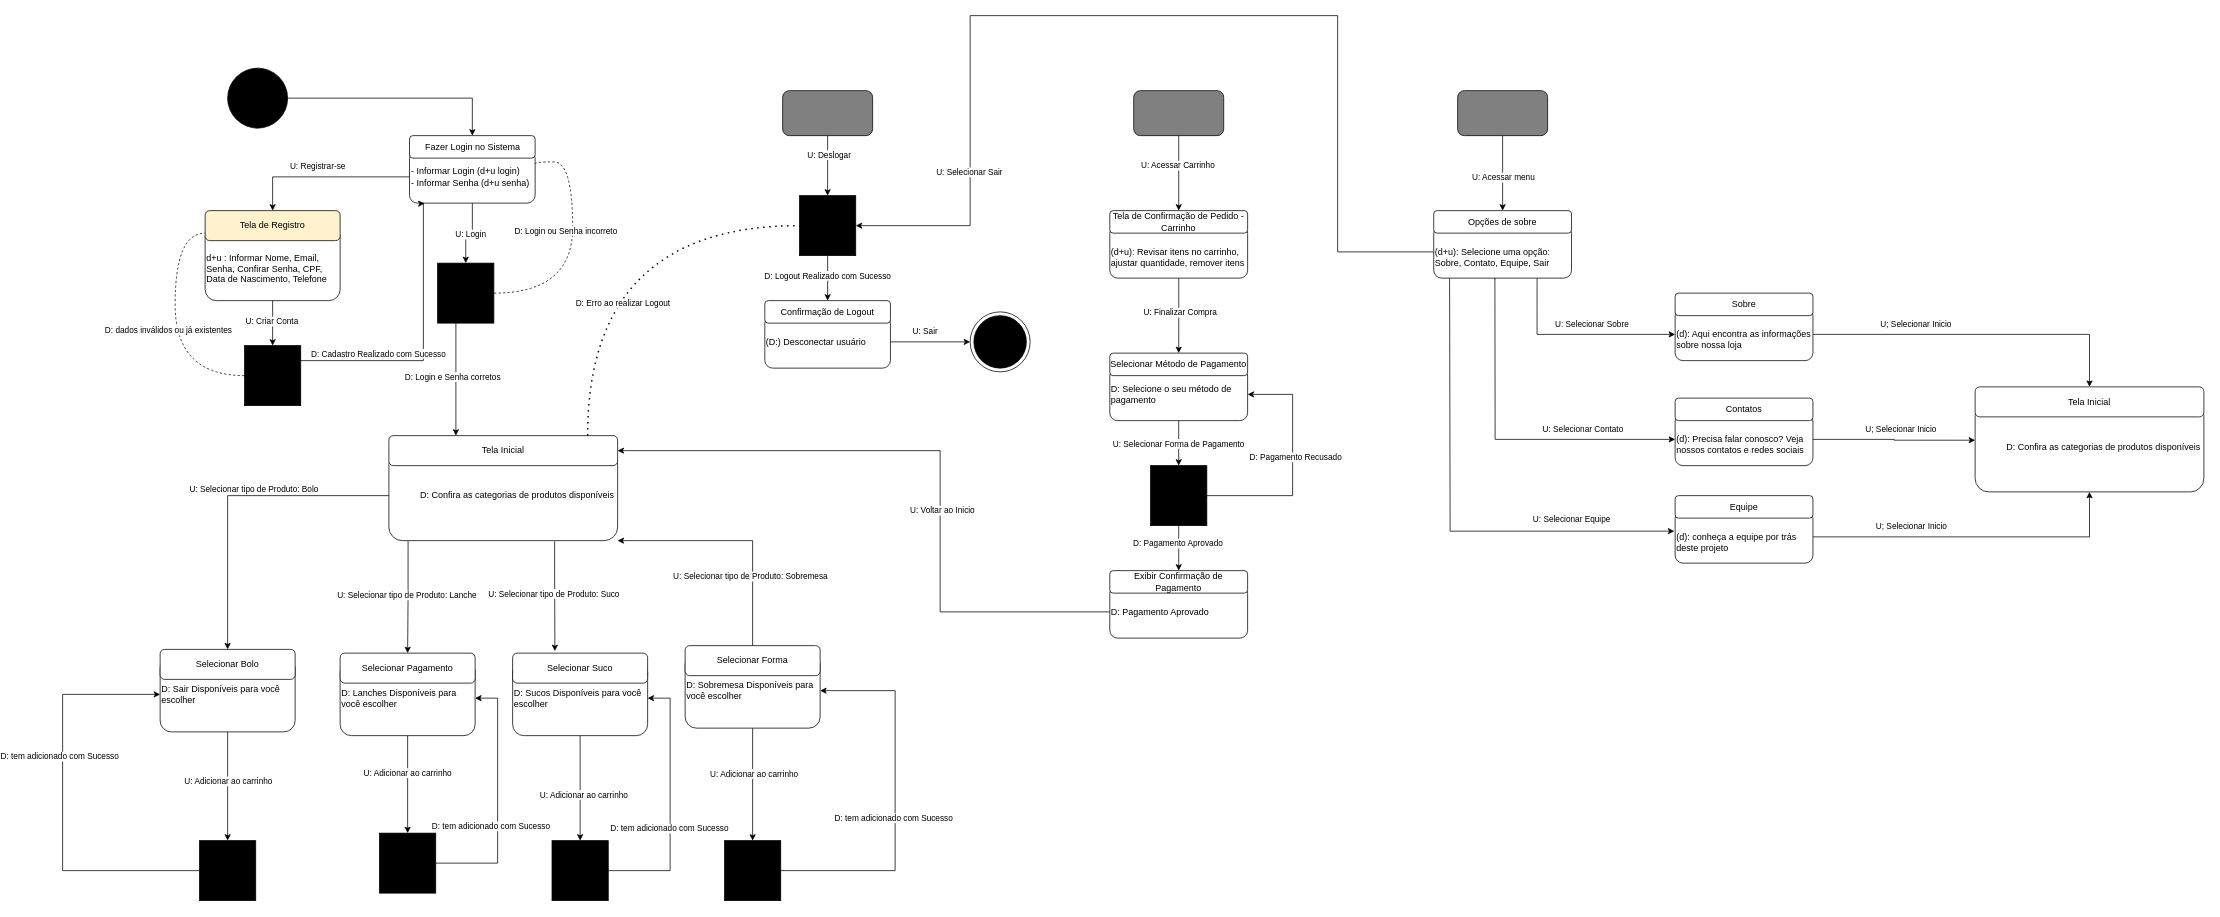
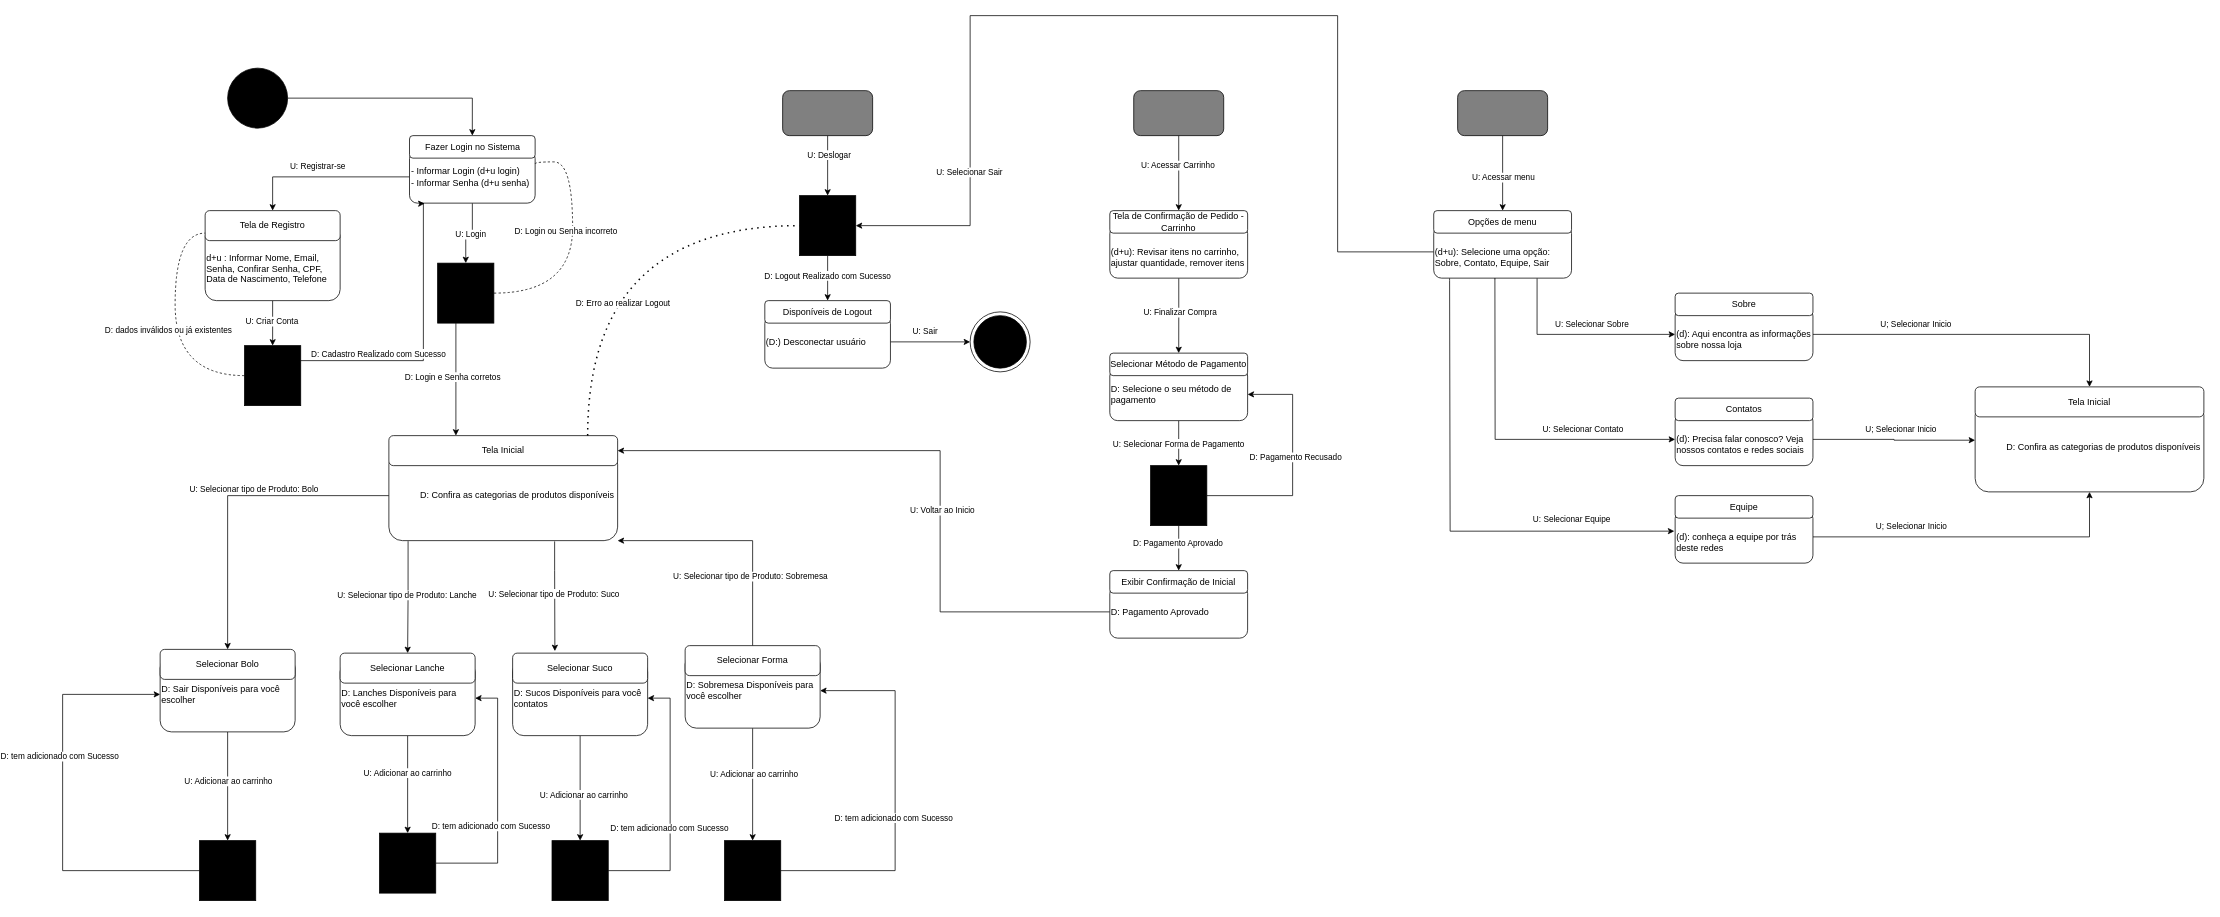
node "Opções de sobre": label "Opções de sobre" -> "Opções de menu"
node "Tela de Registro": fillcolor #fff2cc -> #ffffff
node "Confirmação de Logout": label "Confirmação de Logout" -> "Disponíveis de Logout"
node "(d): conheça a equipe por trás deste projeto": label "(d): conheça a equipe por trás deste projeto" -> "(d): conheça a equipe por trás deste redes"
node "Exibir Confirmação de Pagamento": label "Exibir Confirmação de Pagamento" -> "Exibir Confirmação de Inicial"
node "Selecionar Pagamento": label "Selecionar Pagamento" -> "Selecionar Lanche"
node "D: Sucos Disponíveis para você escolher": label "D: Sucos Disponíveis para você escolher" -> "D: Sucos Disponíveis para você contatos"
